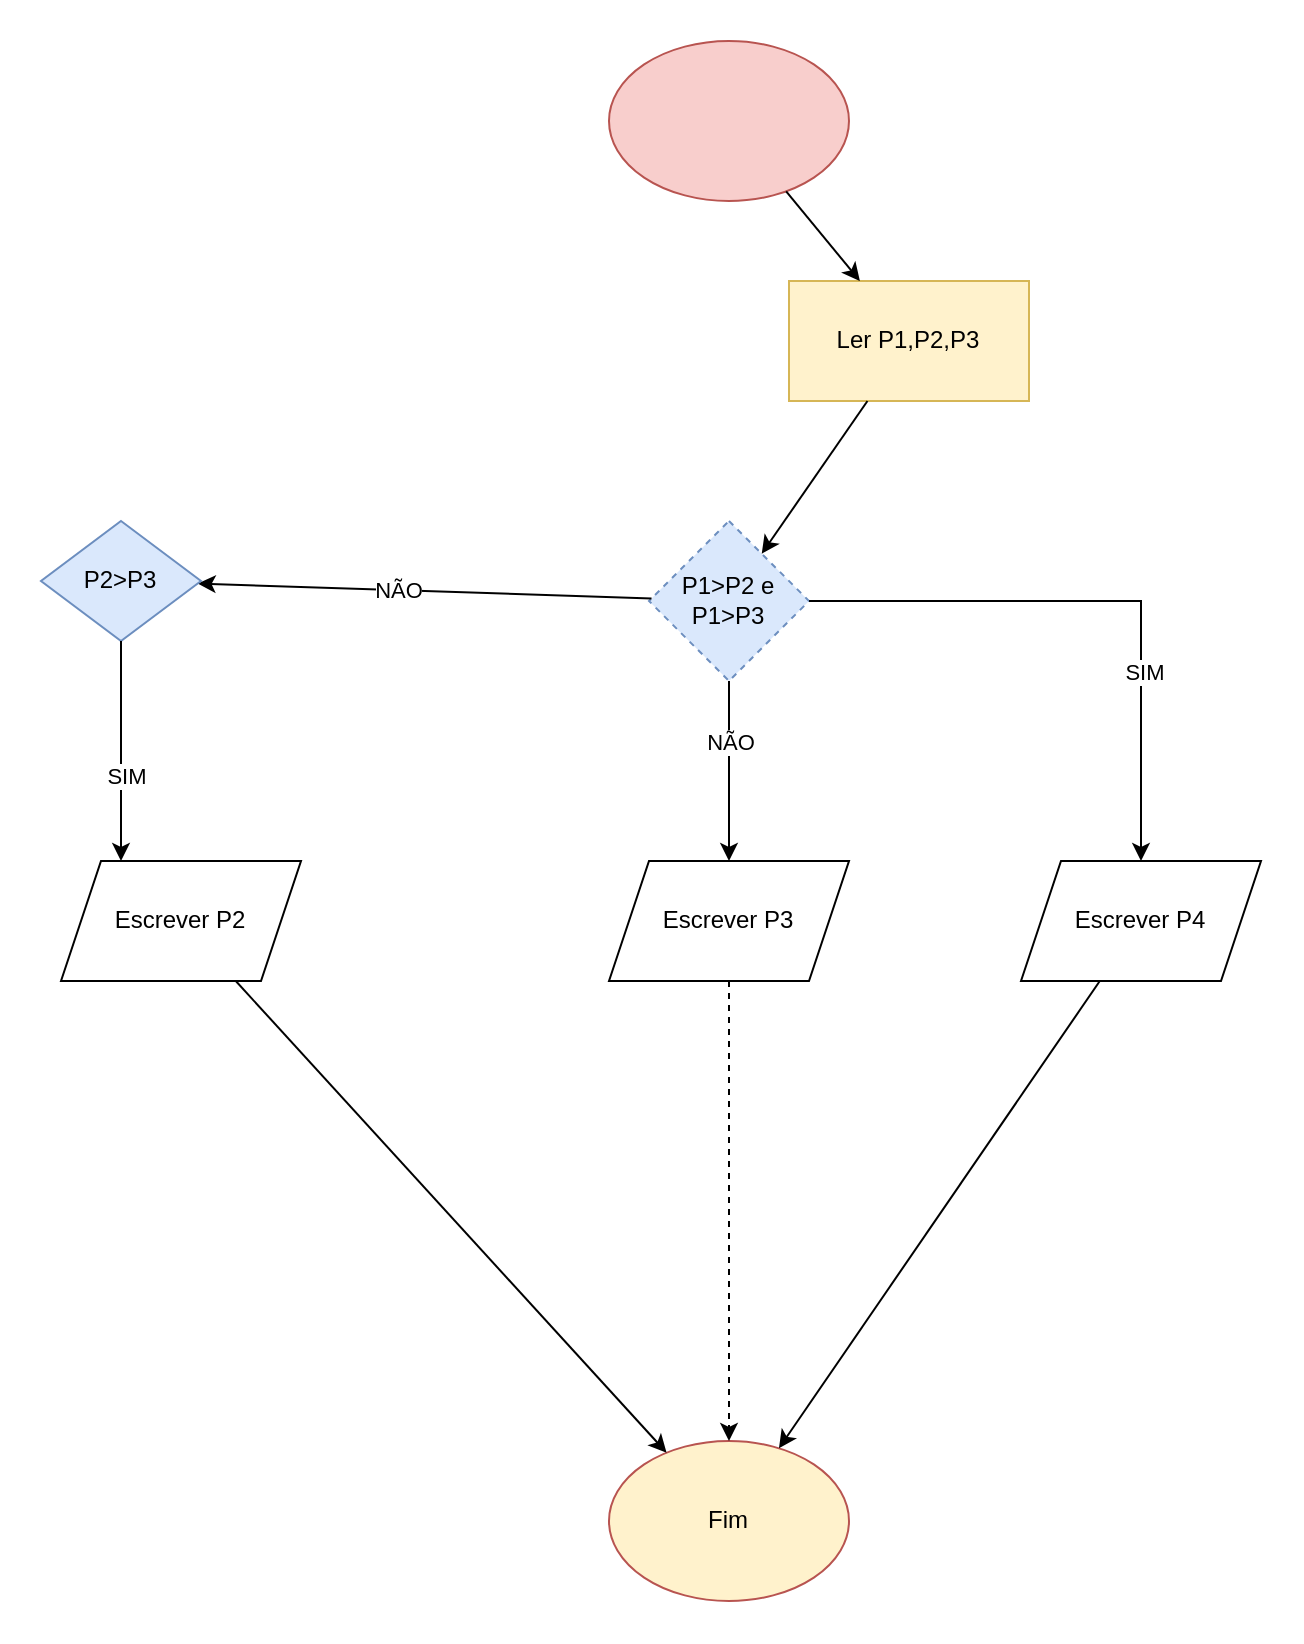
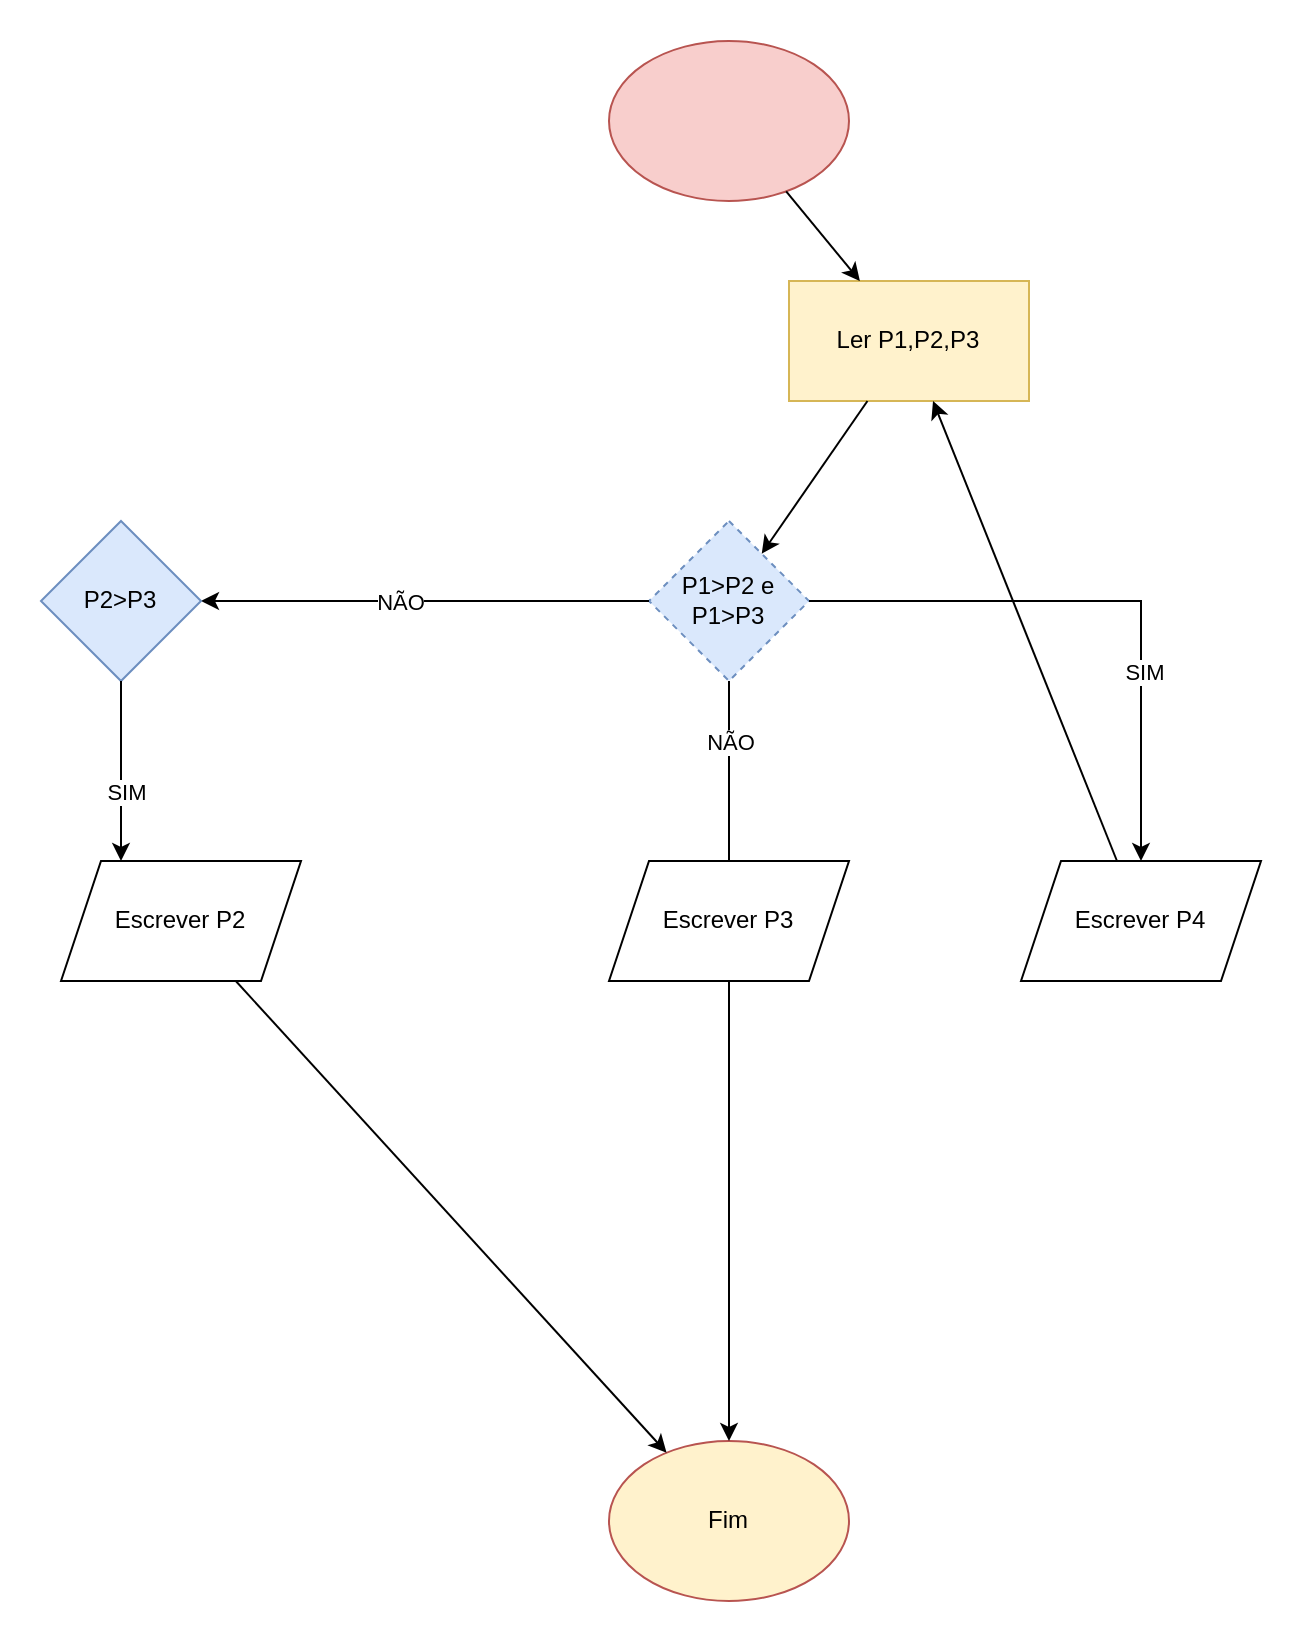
node "P2>P3": size 160x120 -> 160x160
edge "P1>P2 e P1>P3" -> "Escrever P3": arrowhead classic -> none
edge "Escrever P3" -> "Fim": style dashed -> solid
edge "Escrever P4" -> "Fim": now "Escrever P4" -> "Ler P1,P2,P3"
